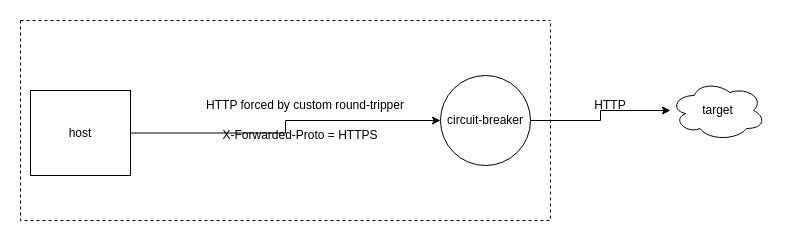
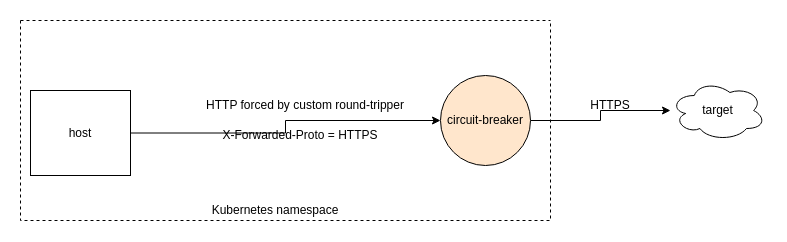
node "HTTP": label "HTTP" -> "HTTPS"
node "circuit-breaker": fillcolor #ffffff -> #ffe6cc
node "Kubernetes namespace": added
